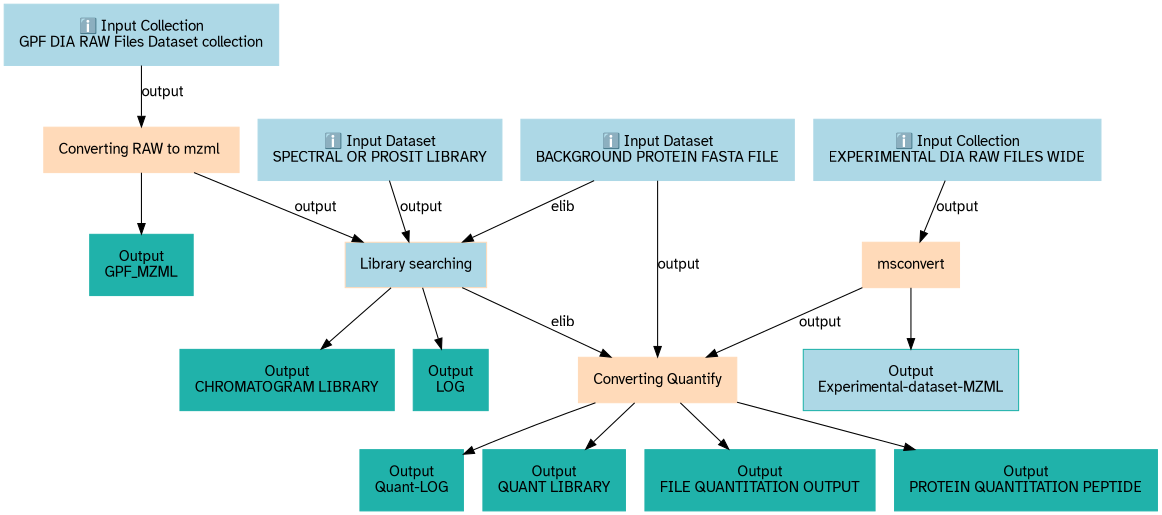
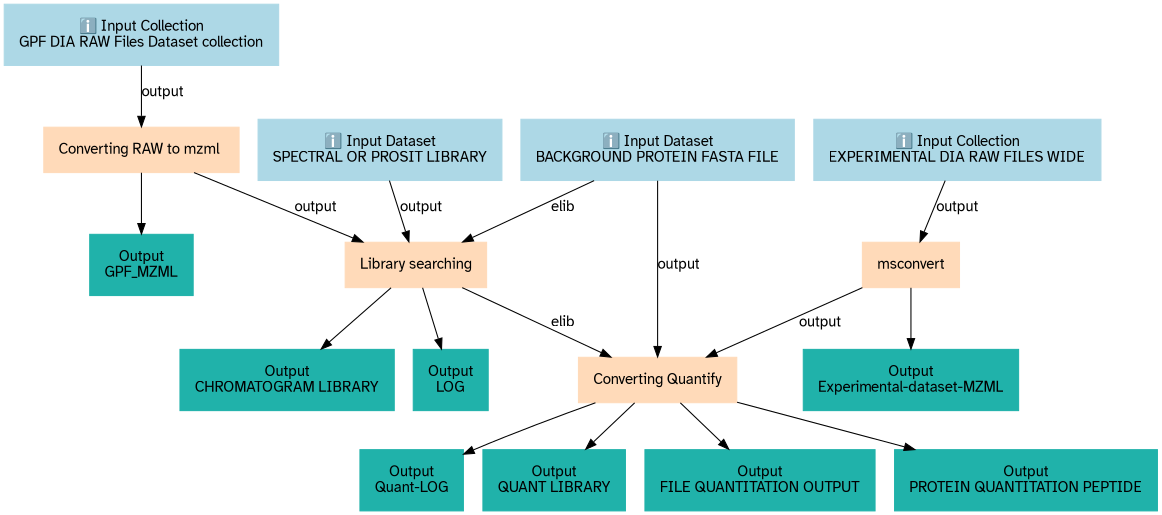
node "Library searching": fillcolor lightblue -> peachpuff
node "Output Experimental-dataset-MZML": fillcolor lightblue -> lightseagreen
